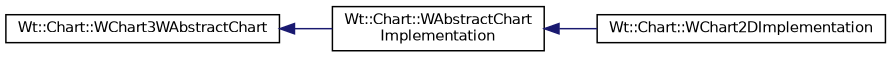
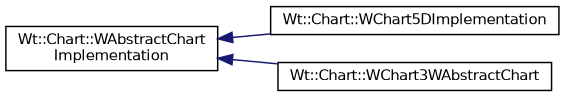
edge "Wt::Chart::WAbstractChart Implementation" -> "Wt::Chart::WChart3WAbstractChart": reversed
node "Wt::Chart::WChart2DImplementation": label "Wt::Chart::WChart2DImplementation" -> "Wt::Chart::WChart5DImplementation"
